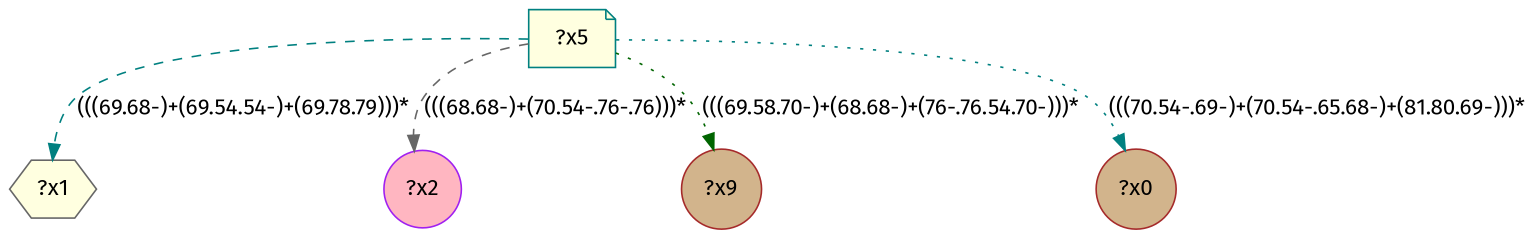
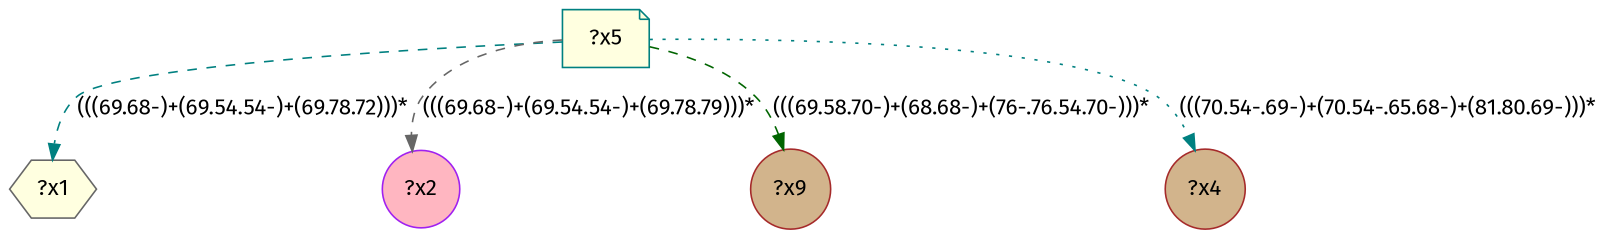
edge "?x5" -> "?x9": style dotted -> dashed
edge "?x5" -> "?x1": label "(((69.68-)+(69.54.54-)+(69.78.79)))*" -> "(((69.68-)+(69.54.54-)+(69.78.72)))*"
edge "?x5" -> "?x2": label "(((68.68-)+(70.54-.76-.76)))*" -> "(((69.68-)+(69.54.54-)+(69.78.79)))*"
node "?x0": label "?x0" -> "?x4"
